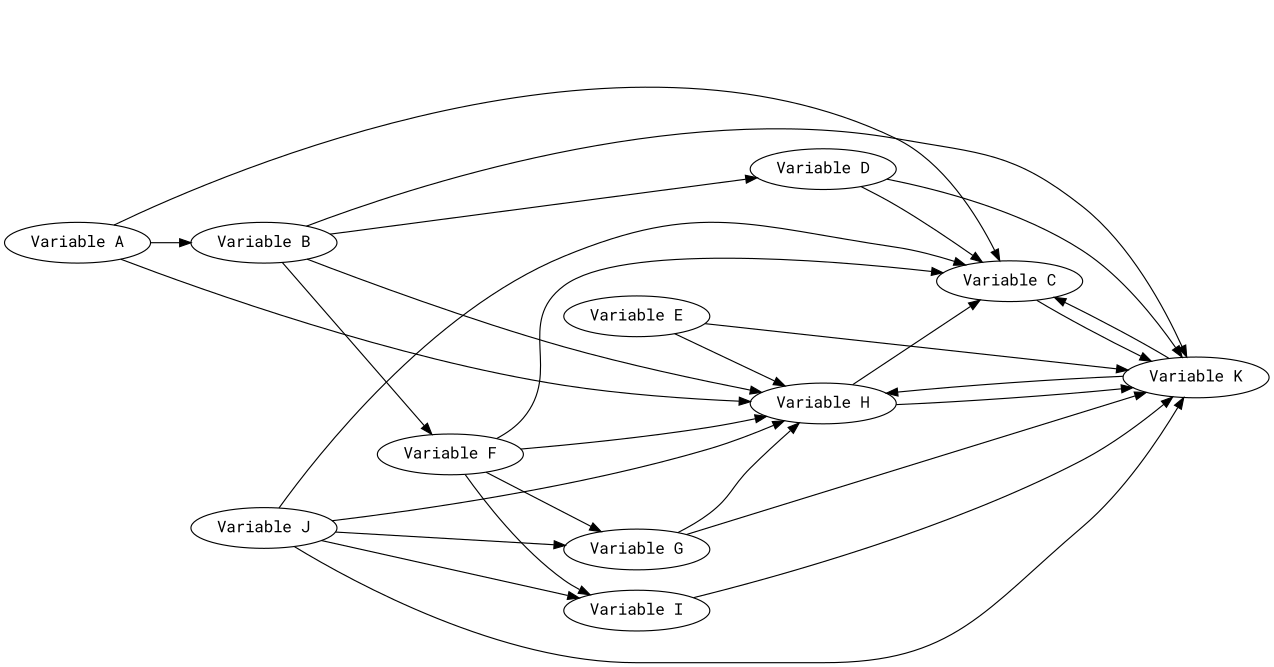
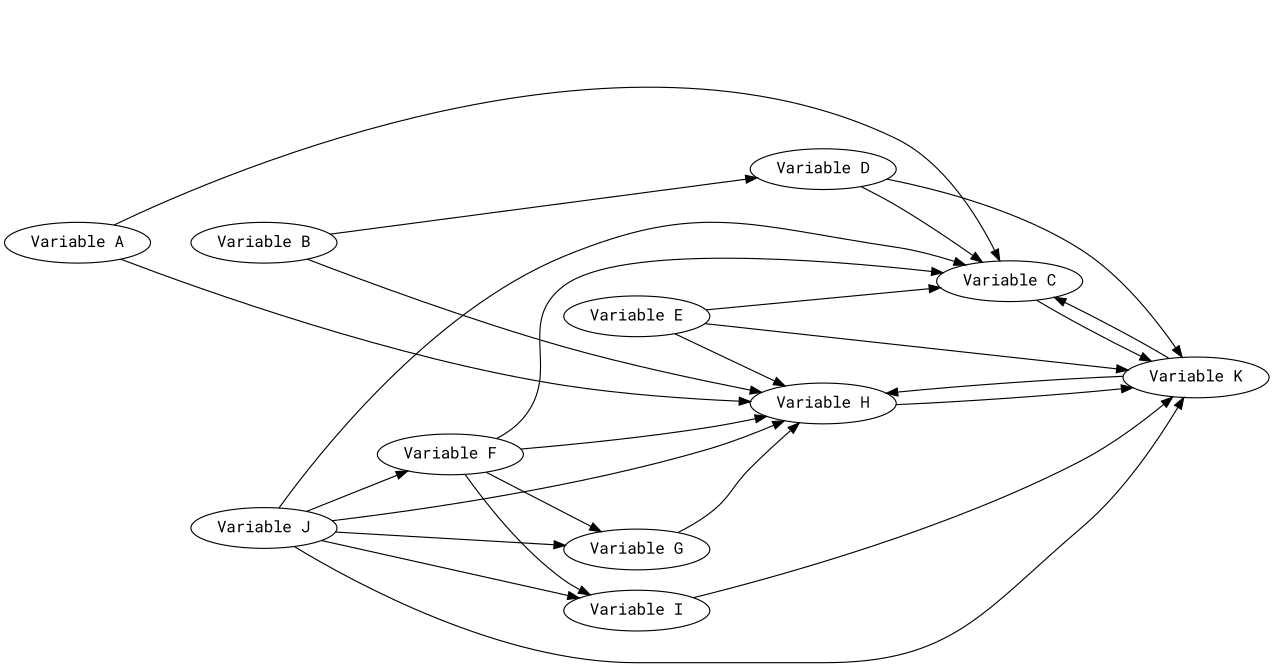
edge "Variable B" -> "Variable K": removed
edge "Variable A" -> "Variable B": removed
edge "Variable H" -> "Variable C": now "Variable E" -> "Variable C"
edge "Variable B" -> "Variable F": now "Variable J" -> "Variable F"
edge "Variable G" -> "Variable K": removed
